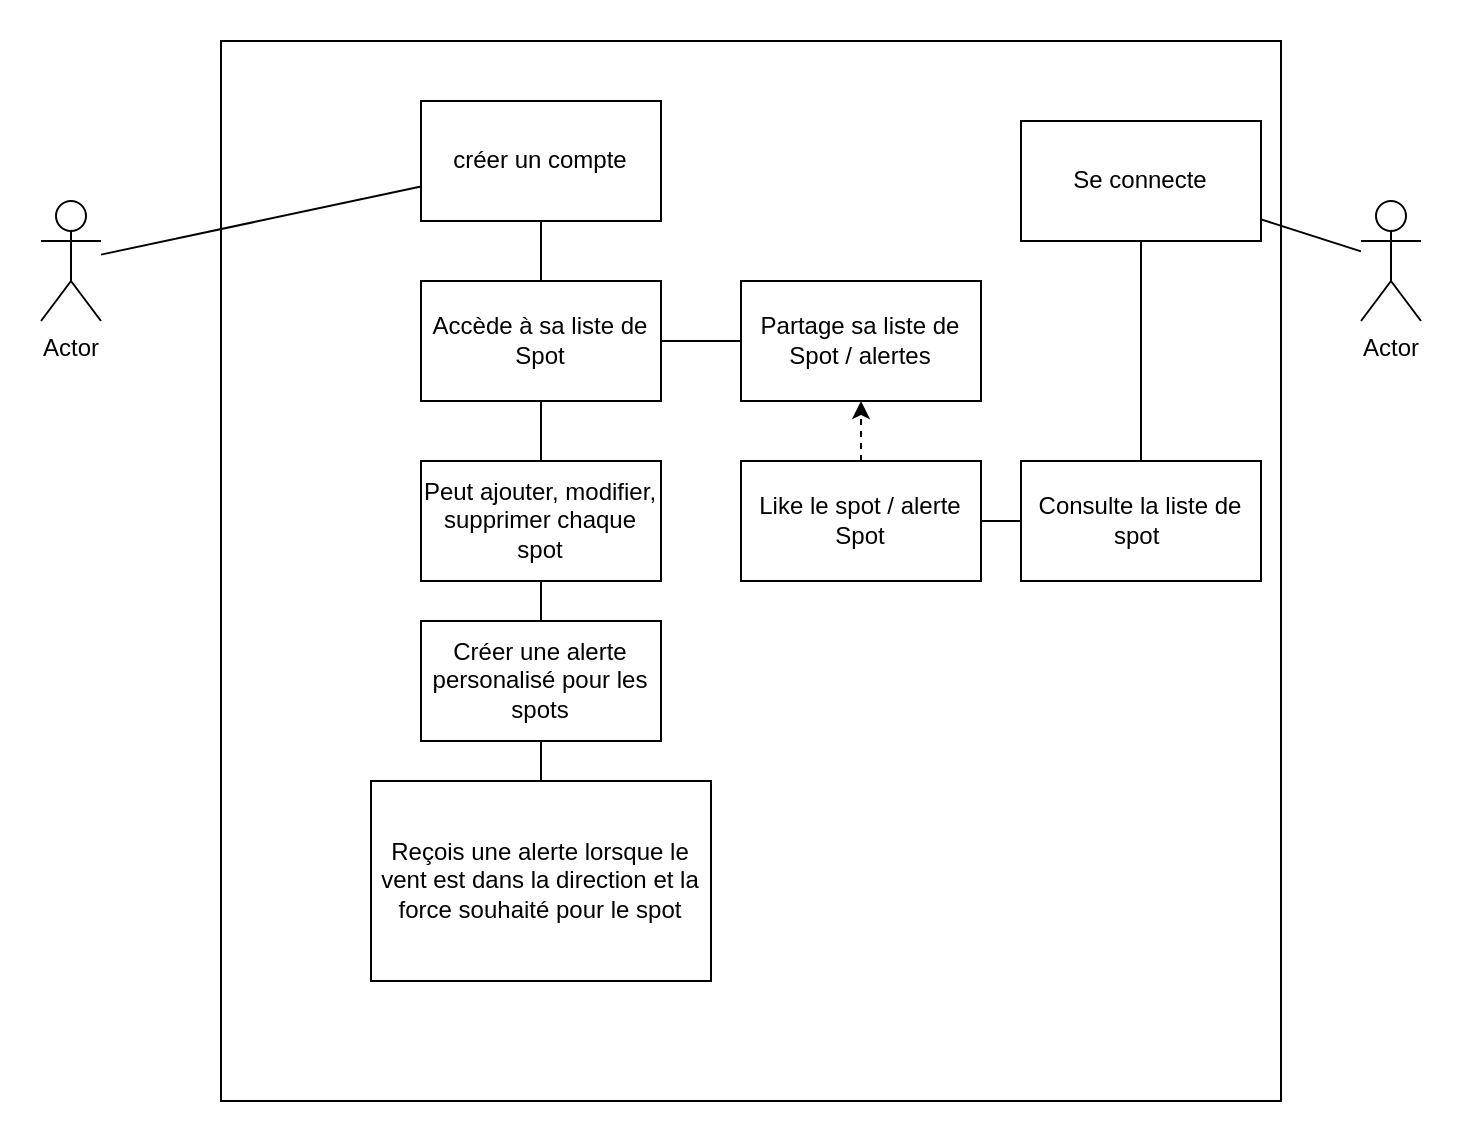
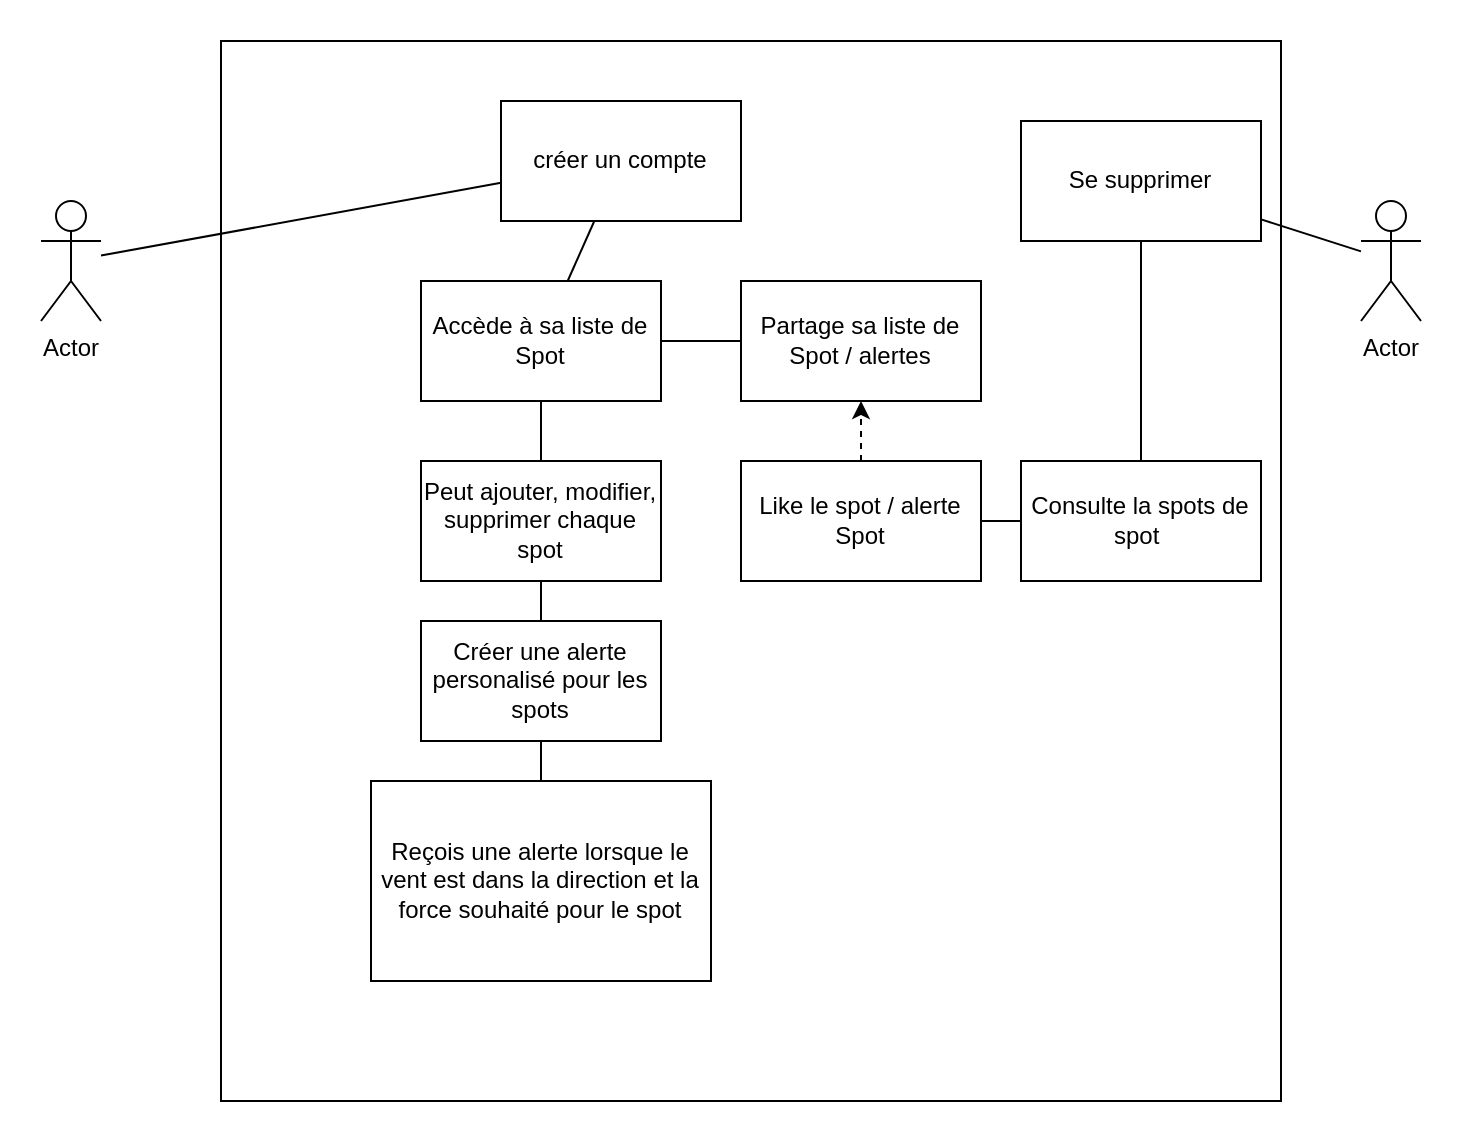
node "créer un compte": moved (541, 161) -> (621, 161)
node "Se connecte": label "Se connecte" -> "Se supprimer"
node "Consulte la liste de spot": label "Consulte la liste de spot" -> "Consulte la spots de spot"
